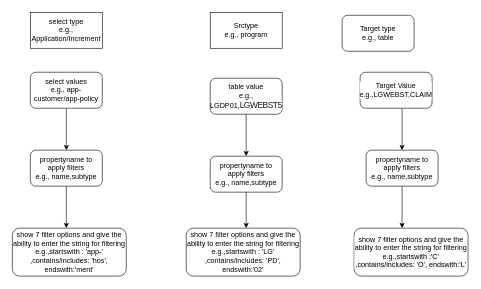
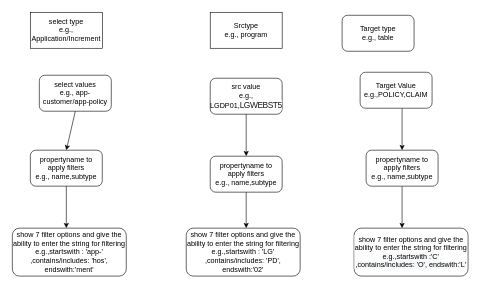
node "select values e.g., app-customer/app-policy": moved (66, 90) -> (75, 93)
node "Target Value e.g.,LGWEBST,CLAIM": label "Target Value e.g.,LGWEBST,CLAIM" -> "Target Value e.g.,POLICY,CLAIM"
node "table value e.g., LGDP01,LGWEBST5": label "table value e.g., LGDP01,LGWEBST5" -> "src value e.g., LGDP01,LGWEBST5"
